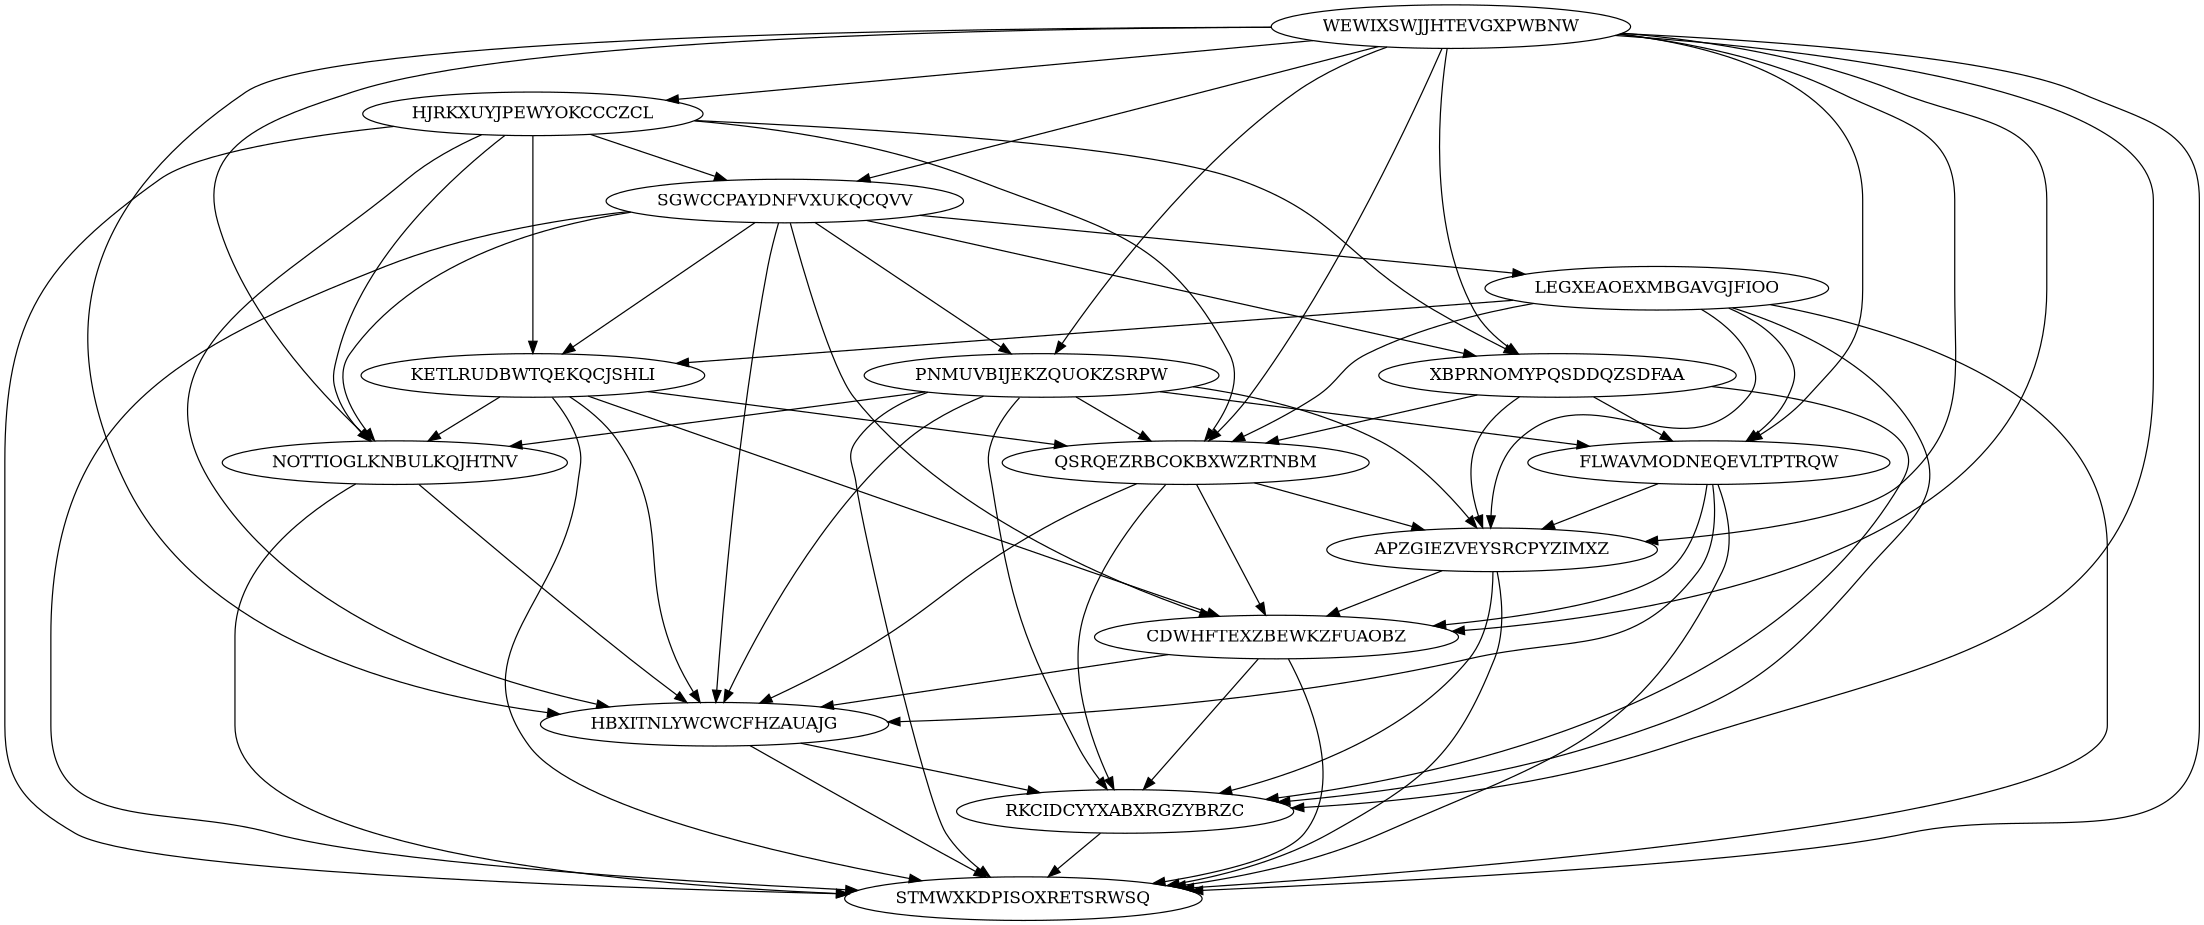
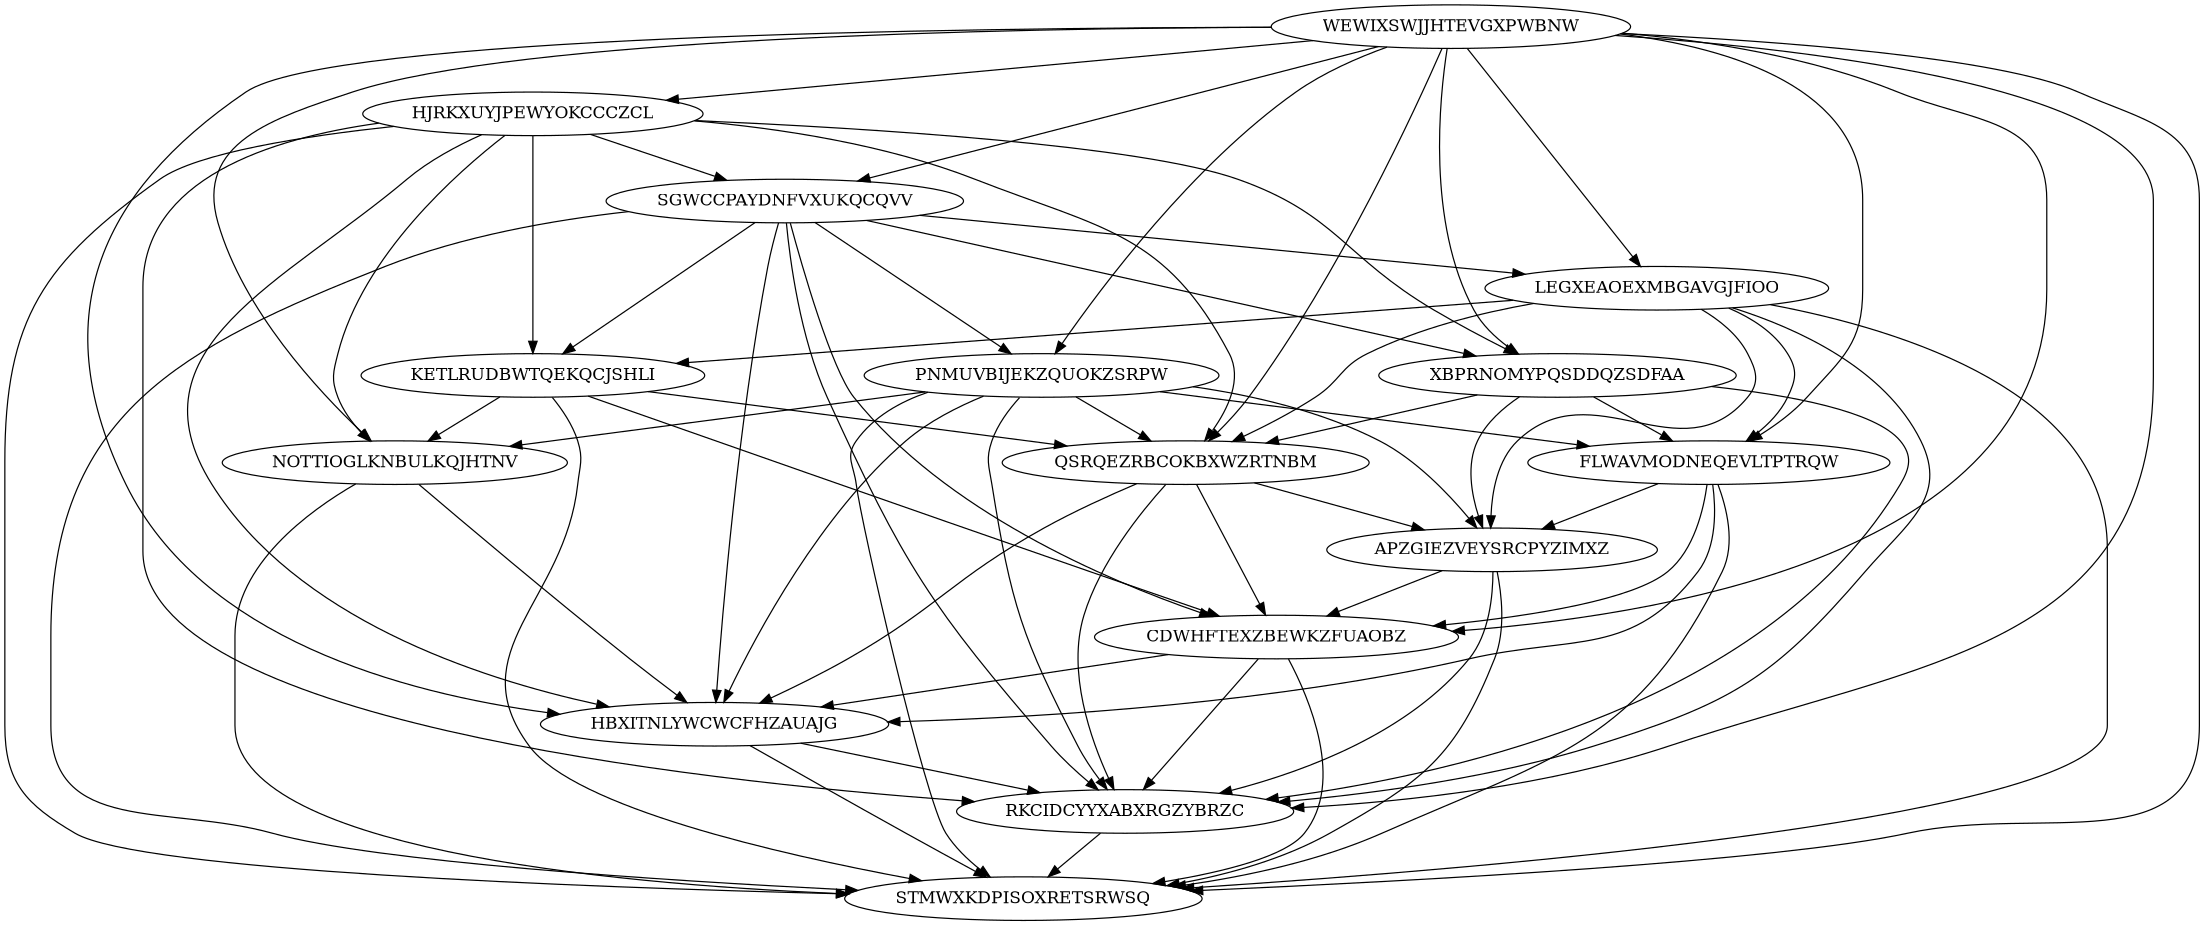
edge "SGWCCPAYDNFVXUKQCQVV" -> "NOTTIOGLKNBULKQJHTNV": now "SGWCCPAYDNFVXUKQCQVV" -> "RKCIDCYYXABXRGZYBRZC"
edge "WEWIXSWJJHTEVGXPWBNW" -> "APZGIEZVEYSRCPYZIMXZ": now "WEWIXSWJJHTEVGXPWBNW" -> "LEGXEAOEXMBGAVGJFIOO"
edge "KETLRUDBWTQEKQCJSHLI" -> "HBXITNLYWCWCFHZAUAJG": removed
edge "HJRKXUYJPEWYOKCCCZCL" -> "RKCIDCYYXABXRGZYBRZC": added
